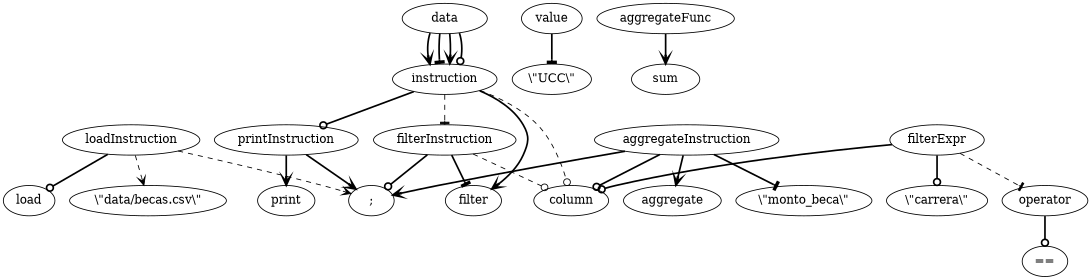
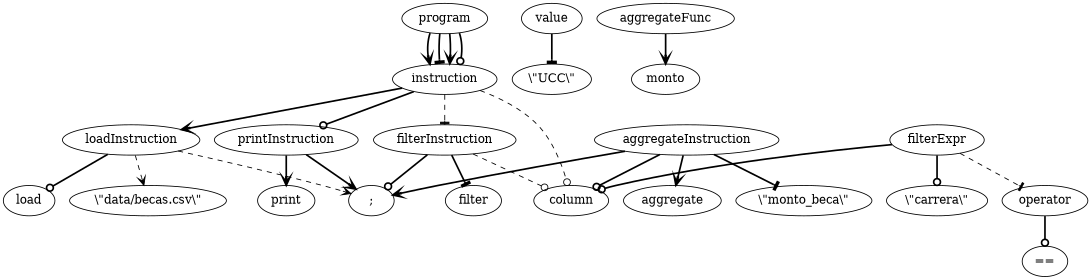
node "data": label "data" -> "program"
node "sum": label "sum" -> "monto"
edge "instruction" -> "filter": now "instruction" -> "loadInstruction"
